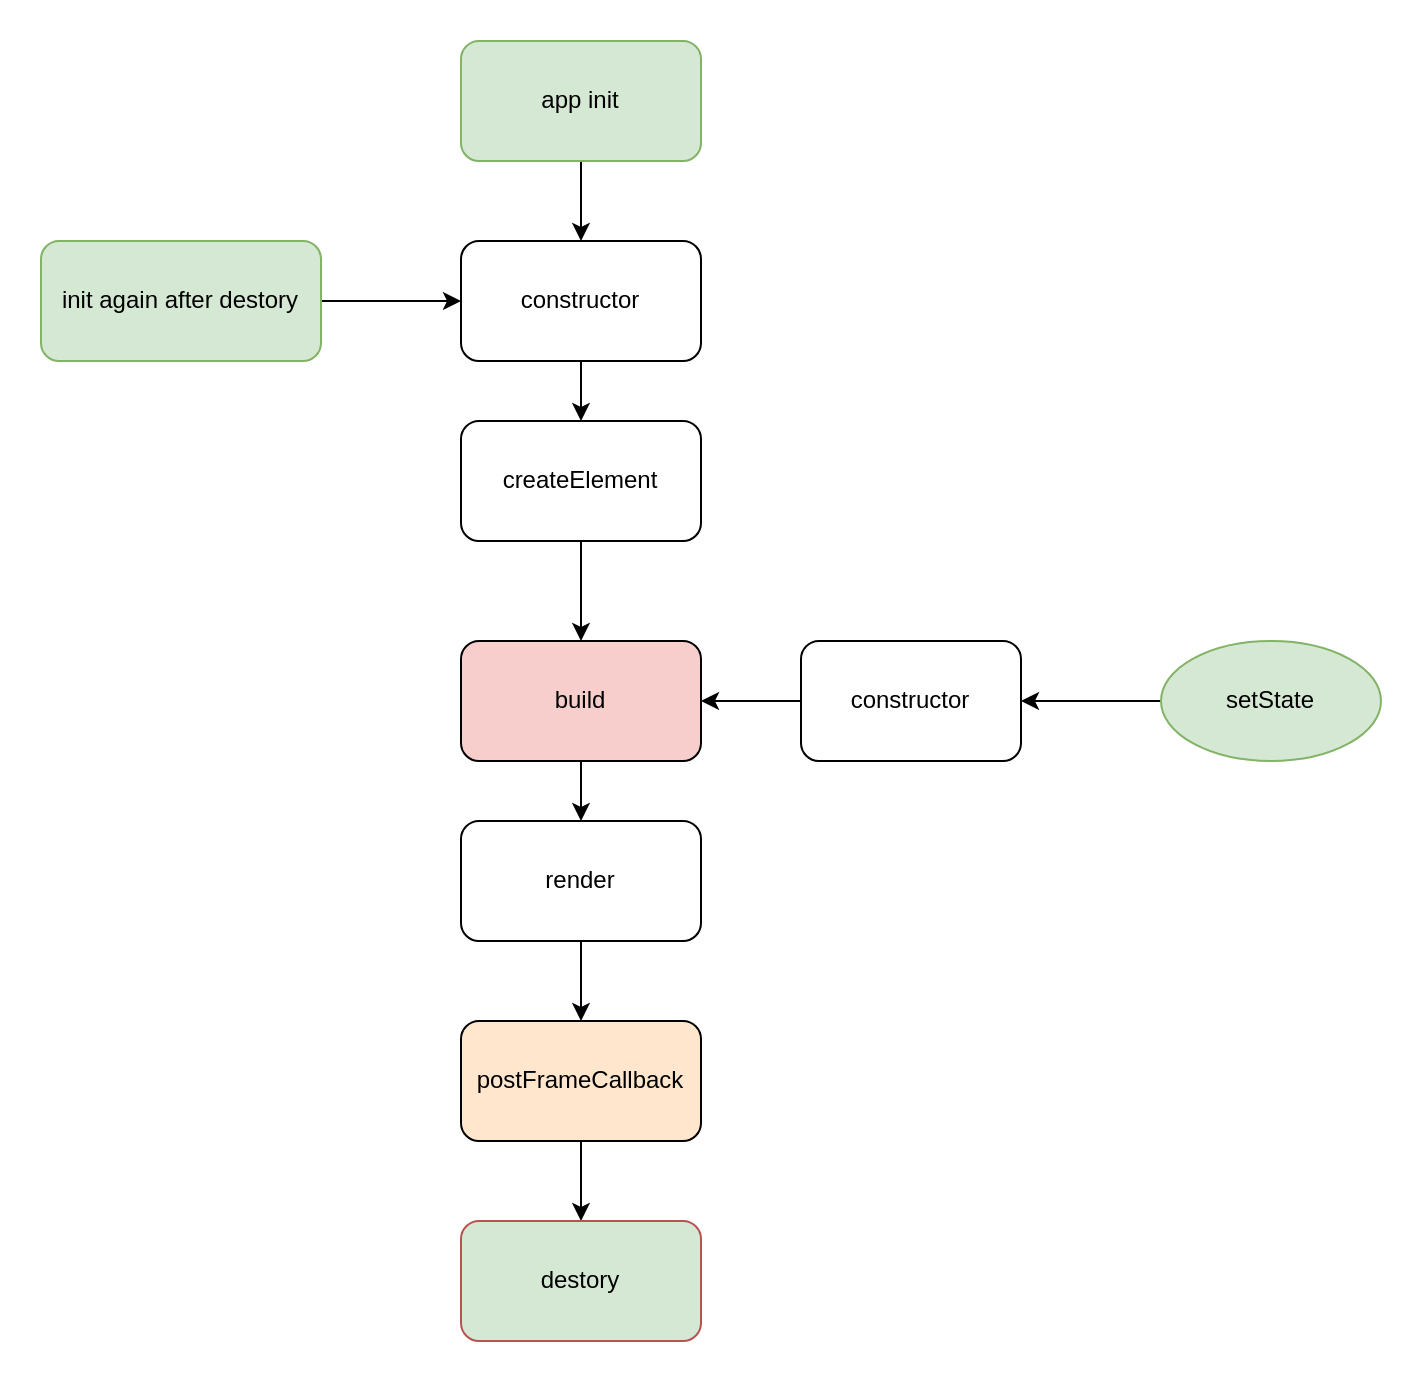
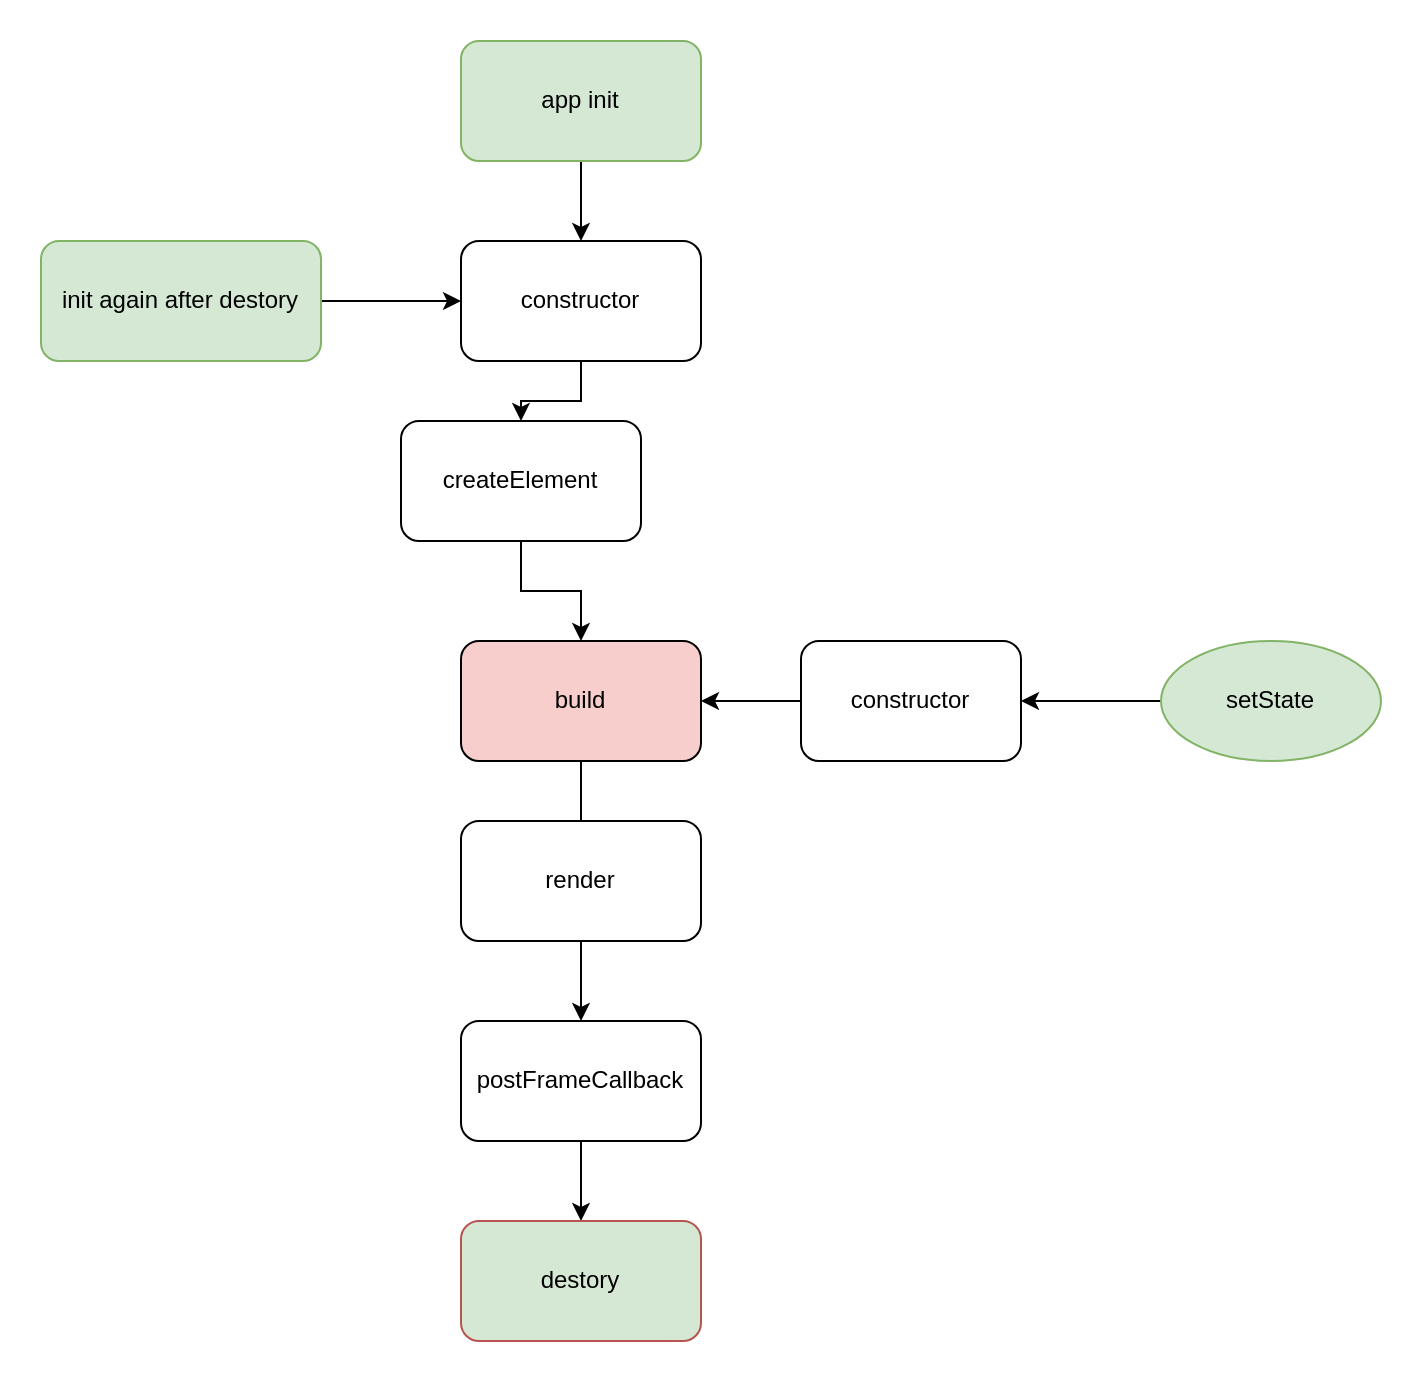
node "createElement": moved (581, 481) -> (521, 481)
edge "build" -> "render": arrowhead classic -> none
node "postFrameCallback": fillcolor #ffe6cc -> #ffffff
